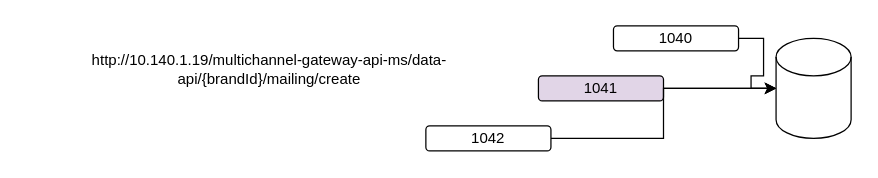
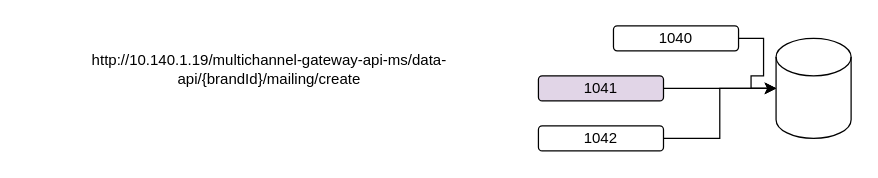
node "1042": moved (488, 138) -> (601, 138)
